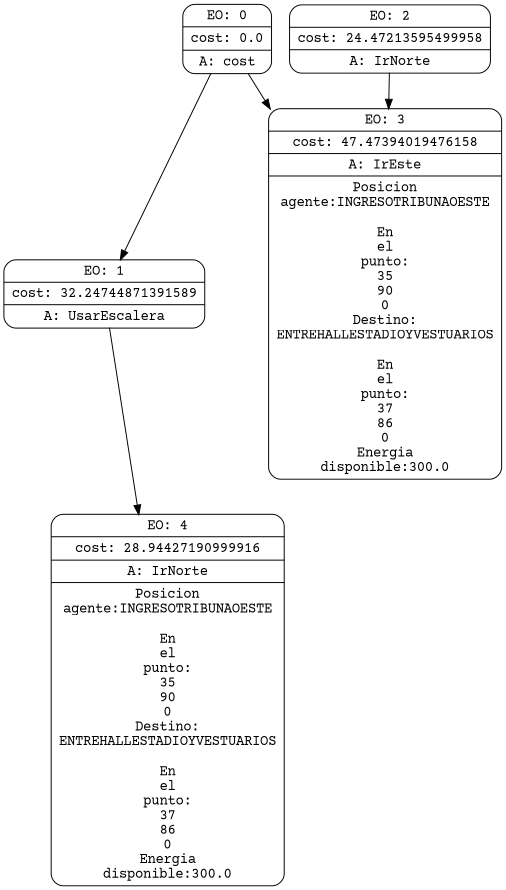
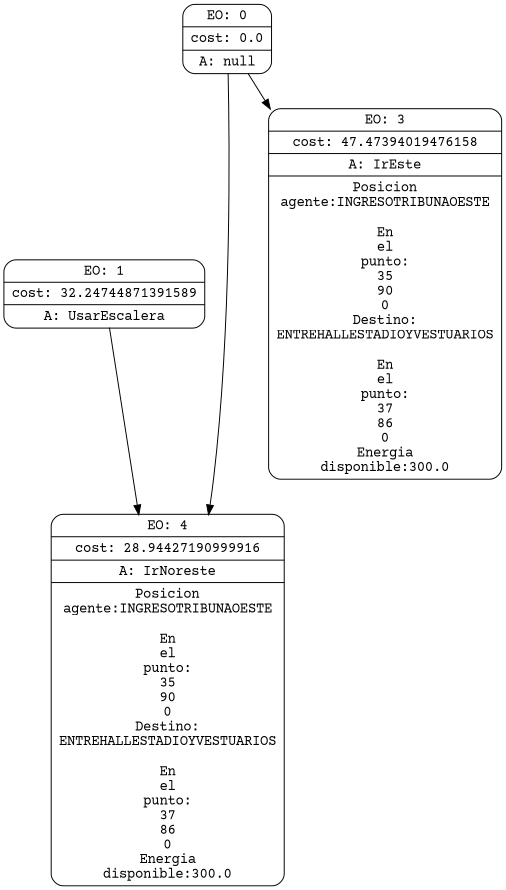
node "EO: 2": removed
node "EO: 0": text "A: cost" -> "A: null"
edge "EO: 0" -> "EO: 1": now "EO: 0" -> "EO: 4"
node "EO: 4": text "A: IrNorte" -> "A: IrNoreste"
